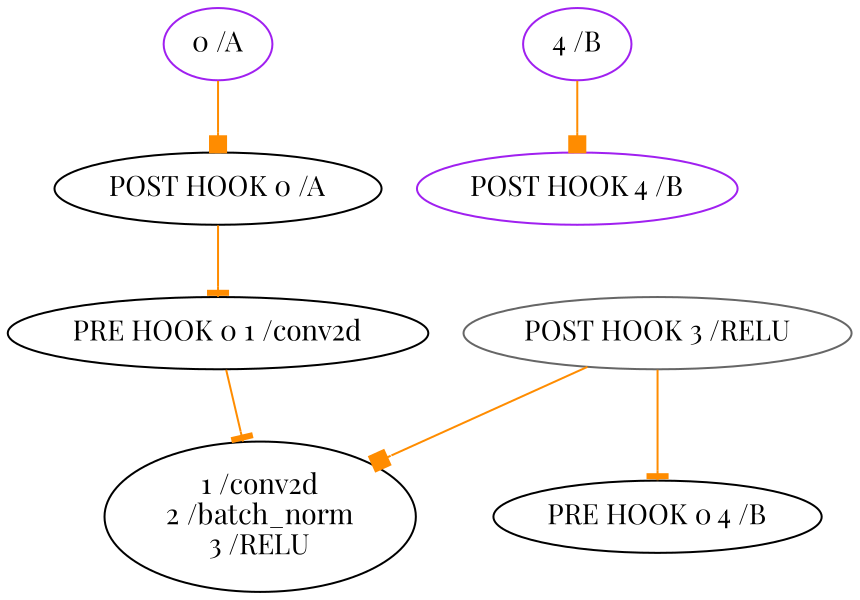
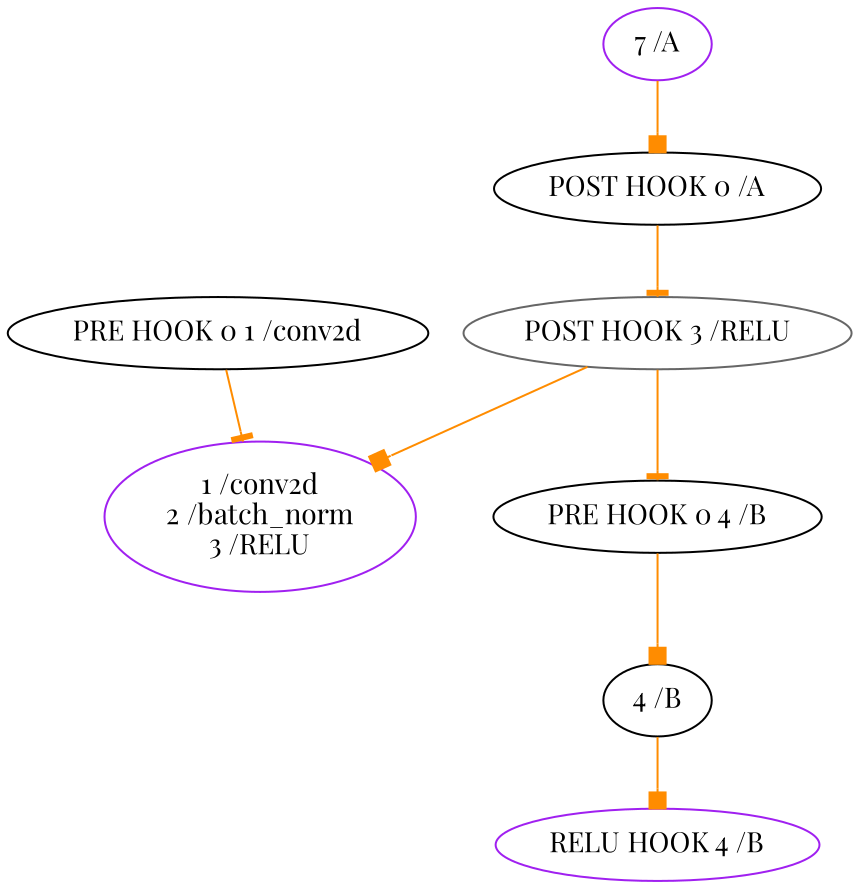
node "0 /A": label "0 /A" -> "7 /A"
node "4 /B": color purple -> black
node "POST HOOK 4 /B": label "POST HOOK 4 /B" -> "RELU HOOK 4 /B"
edge "POST HOOK 0 /A" -> "PRE HOOK 0 1 /conv2d": now "POST HOOK 0 /A" -> "POST HOOK 3 /RELU"
node "1 /conv2d 2 /batch_norm 3 /RELU": color black -> purple
edge "PRE HOOK 0 4 /B" -> "4 /B": added
